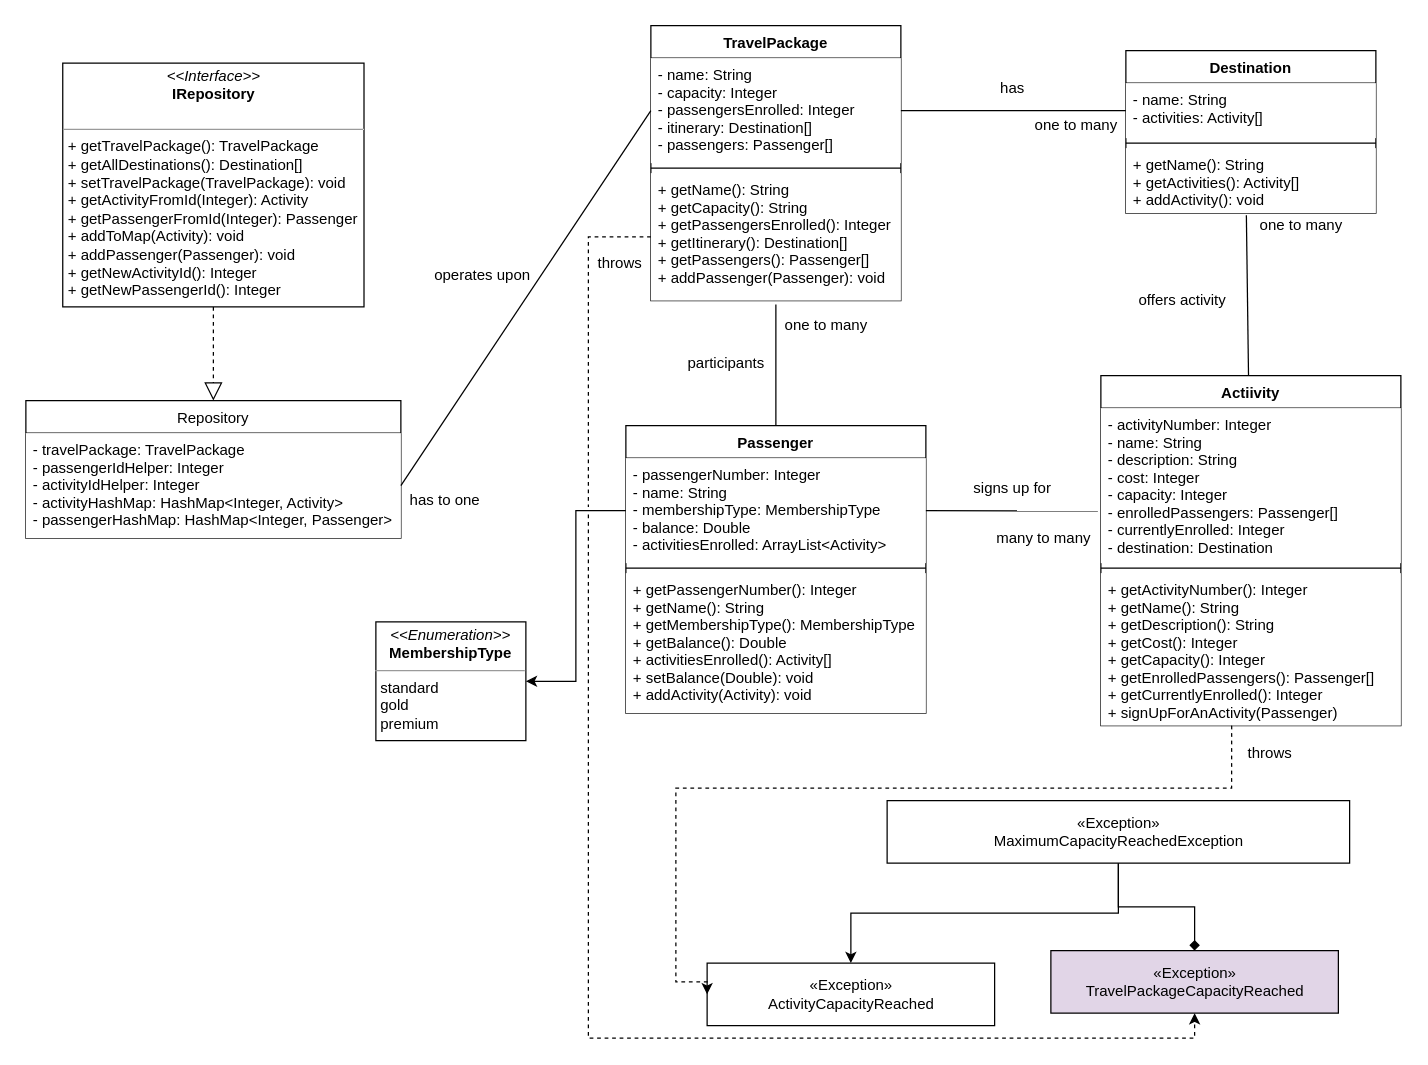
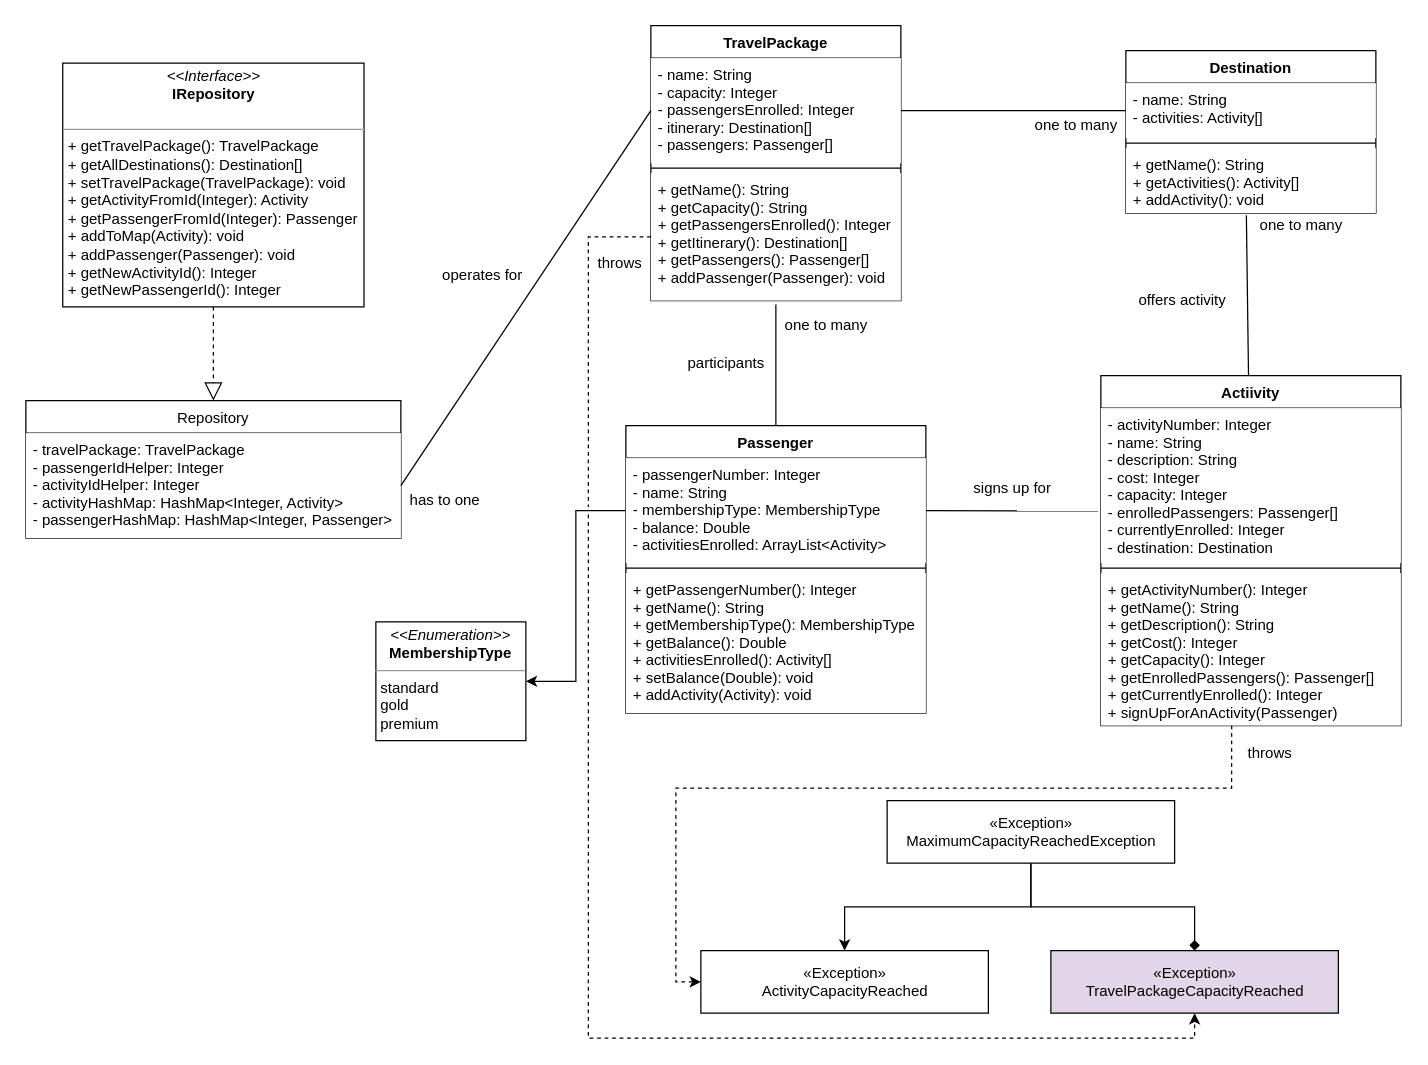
node "has": removed
node "operates upon": label "operates upon" -> "operates for"
node "many to many": removed
node "«Exception» MaximumCapacityReachedException": size 463x63 -> 288x63
node "«Exception» ActivityCapacityReached": moved (851, 994) -> (844, 982)
